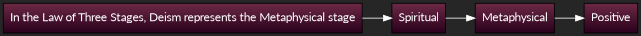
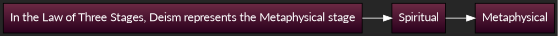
node "Positive": removed
